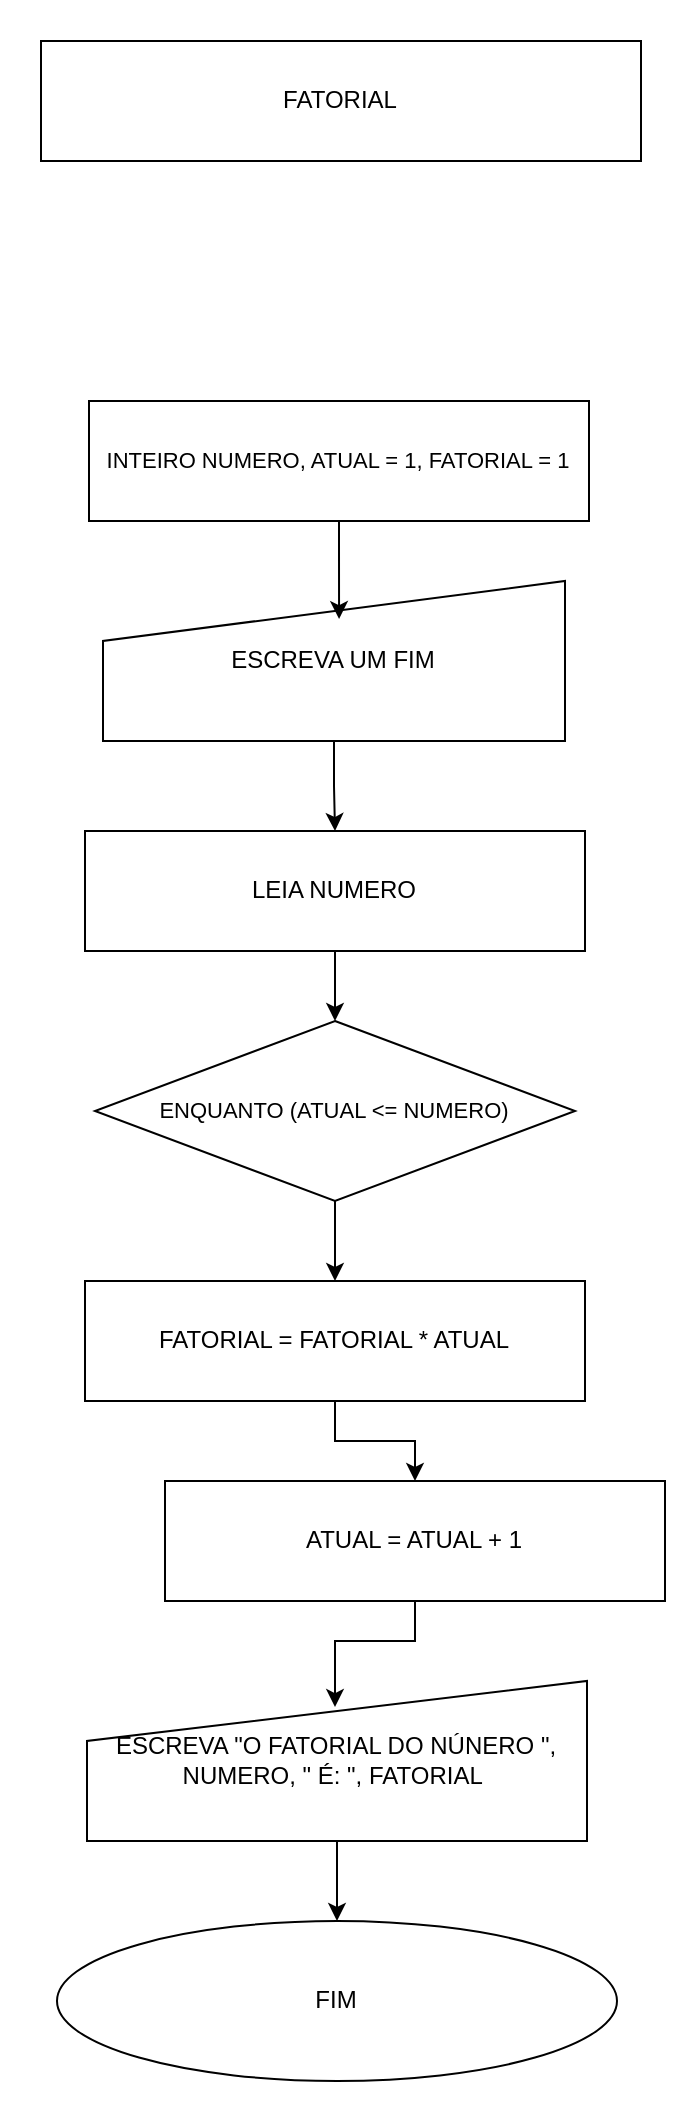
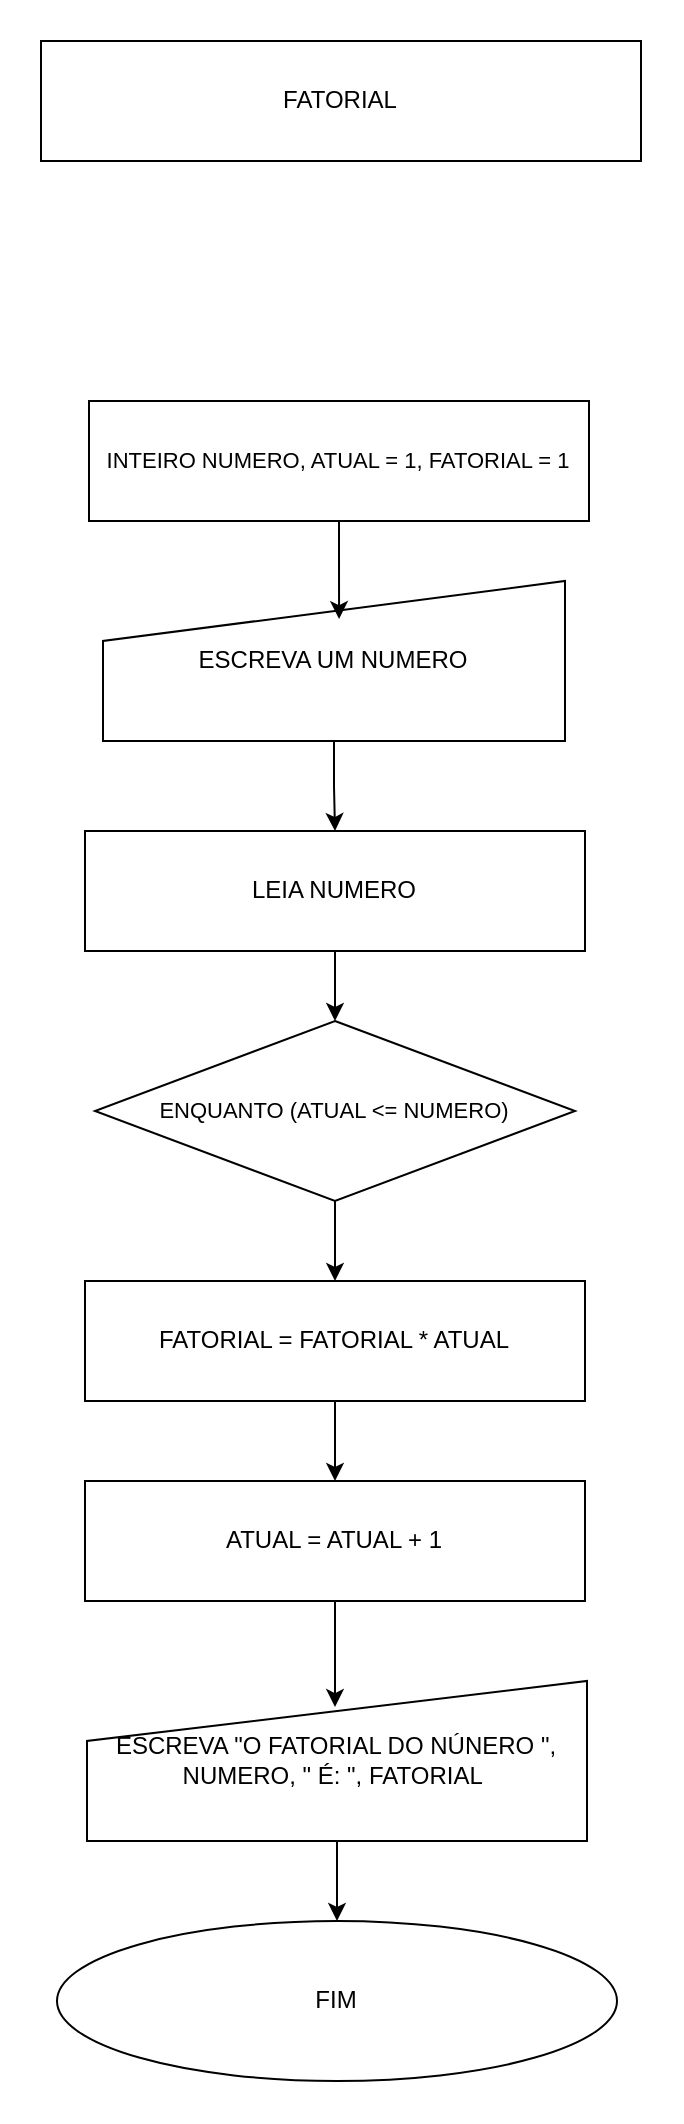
node "ESCREVA UM FIM": label "ESCREVA UM FIM" -> "ESCREVA UM NUMERO"
node "ATUAL = ATUAL + 1": moved (415, 1541) -> (335, 1541)
